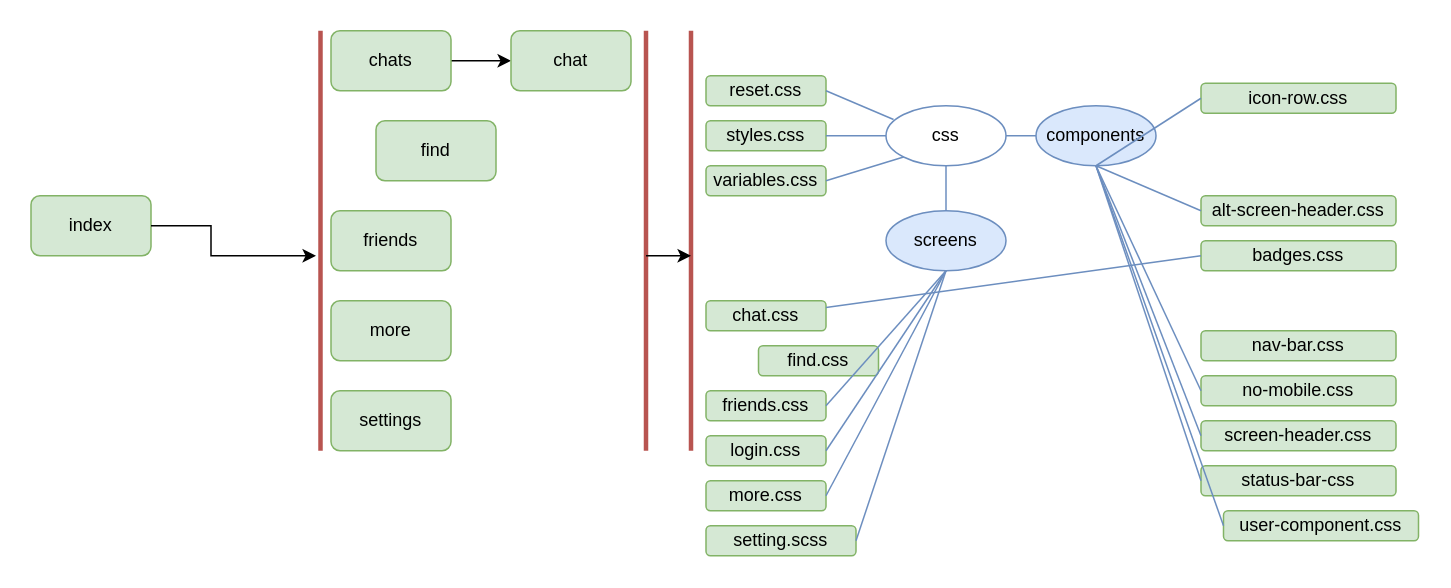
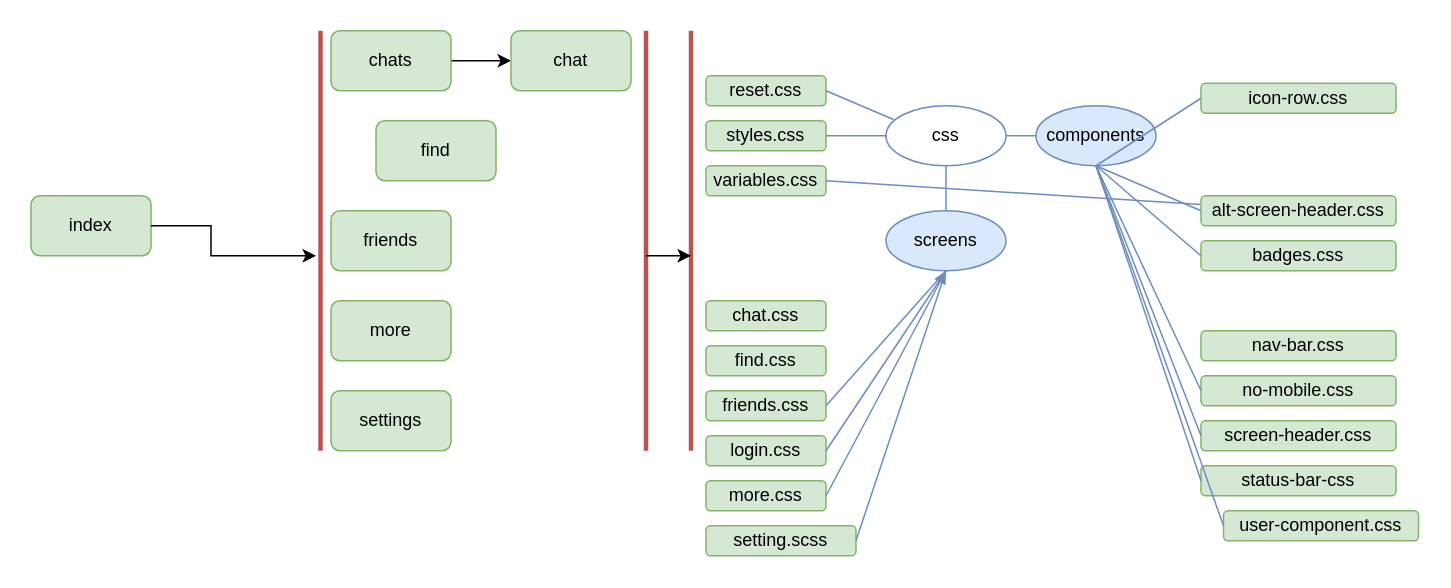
edge "css" -- "variables.css": now "alt-screen-header.css" -- "variables.css"
edge "badges.css" -- "chat.css": now "badges.css" -- "components"
edge "screens" -- "more.css": arrowhead none -> block
node "find.css": moved (818, 361) -> (766, 361)
